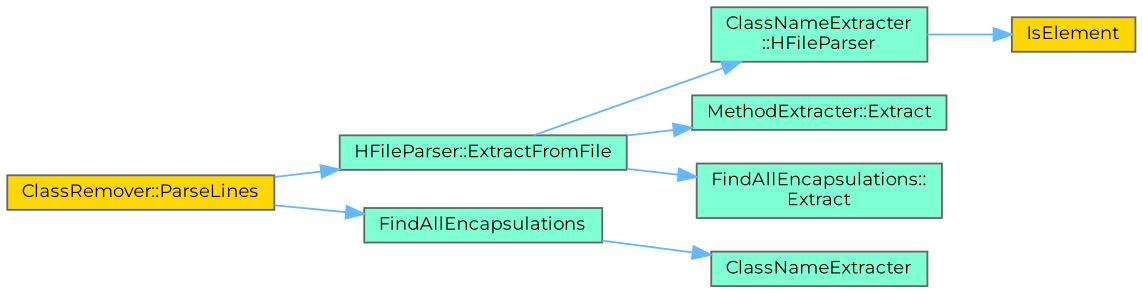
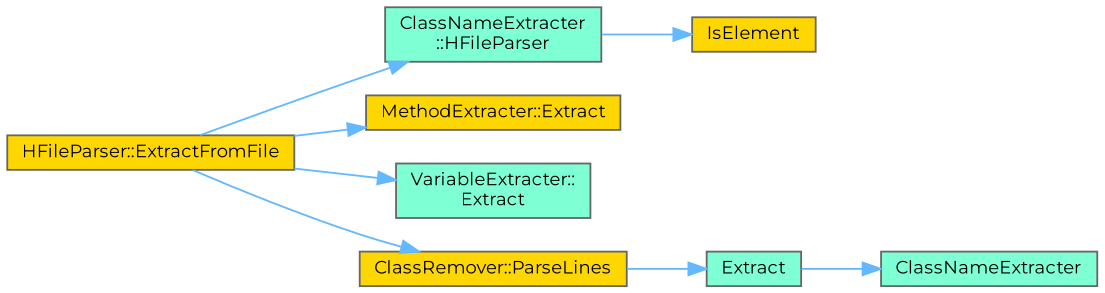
node "MethodExtracter::Extract": fillcolor aquamarine -> gold
node "HFileParser::ExtractFromFile": fillcolor aquamarine -> gold
edge "ClassRemover::ParseLines" -> "HFileParser::ExtractFromFile": reversed
node "FindAllEncapsulations:: Extract": label "FindAllEncapsulations:: Extract" -> "VariableExtracter:: Extract"
node "FindAllEncapsulations": label "FindAllEncapsulations" -> "Extract"
